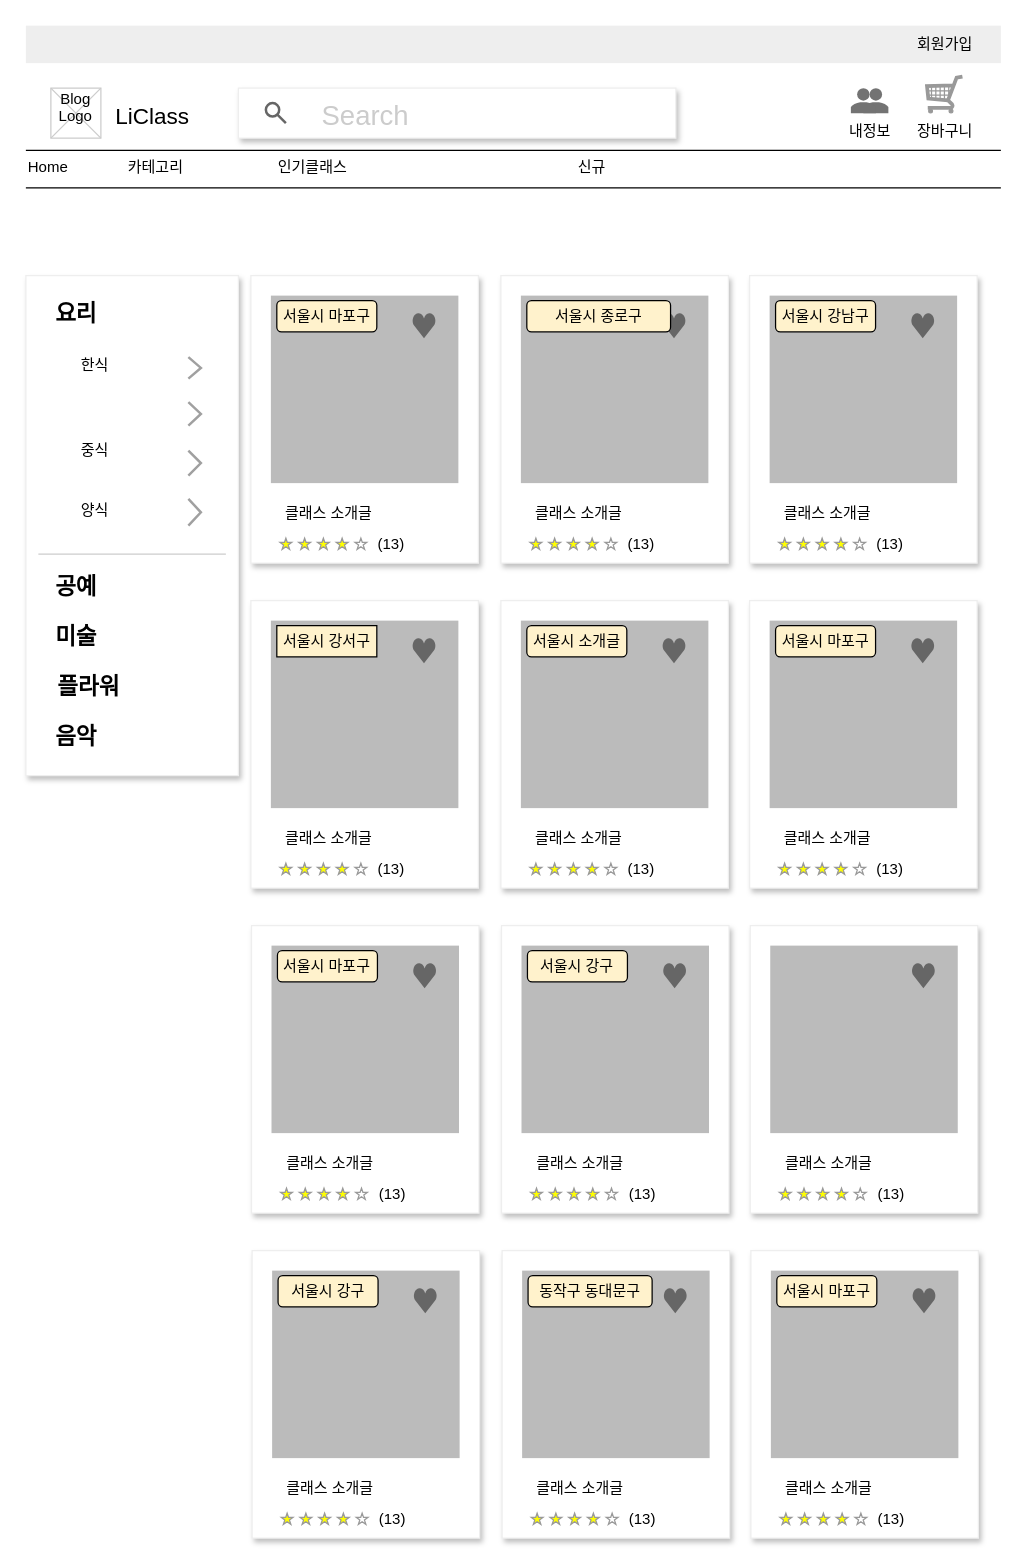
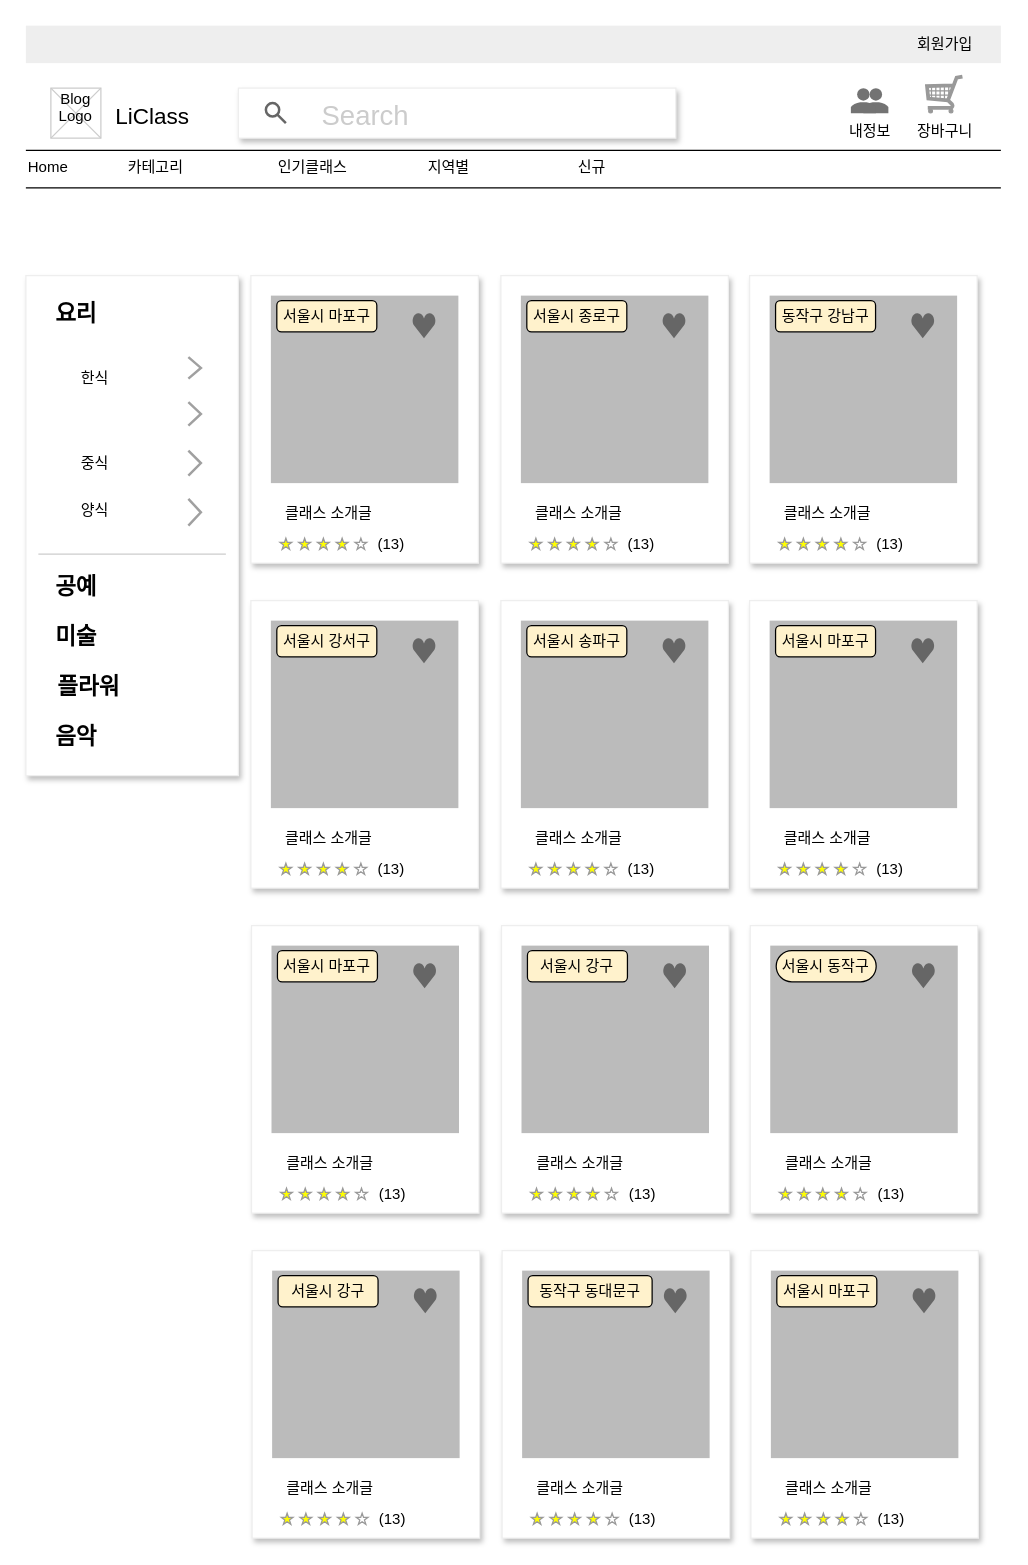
node "지역별": added
node "서울시 종로구": size 144x31 -> 100x31
node "서울시 강남구": label "서울시 강남구" -> "동작구 강남구"
node "한식": moved (94, 366) -> (94, 378)
node "중식": moved (94, 450) -> (94, 463)
node "서울시 강서구": shape rectangle -> rounded rectangle
node "서울시 소개글": label "서울시 소개글" -> "서울시 송파구"
node "서울시 동작구": added
